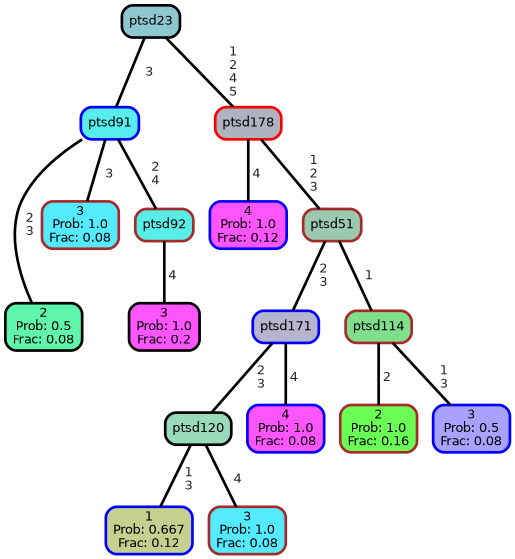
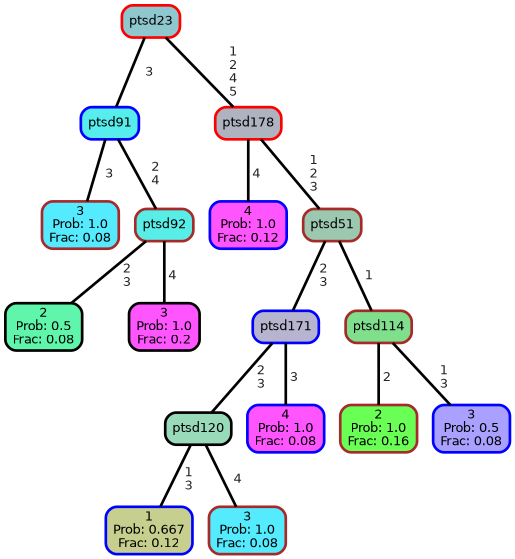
node "ptsd23": color black -> red
edge "ptsd91" -- "2 Prob: 0.5 Frac: 0.08": now "ptsd92" -- "2 Prob: 0.5 Frac: 0.08"
edge "ptsd171" -- "4 Prob: 1.0 Frac: 0.08": label " 4" -> " 3"
